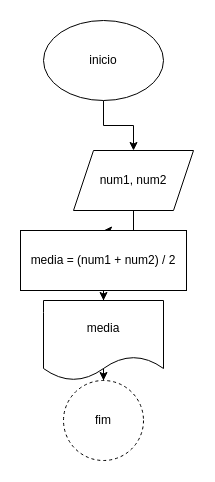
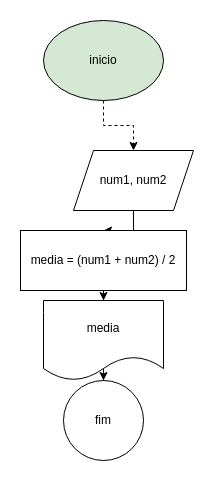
node "inicio": fillcolor #ffffff -> #d5e8d4
edge "inicio" -> "num1, num2": style solid -> dashed
node "fim": style dashed -> solid
